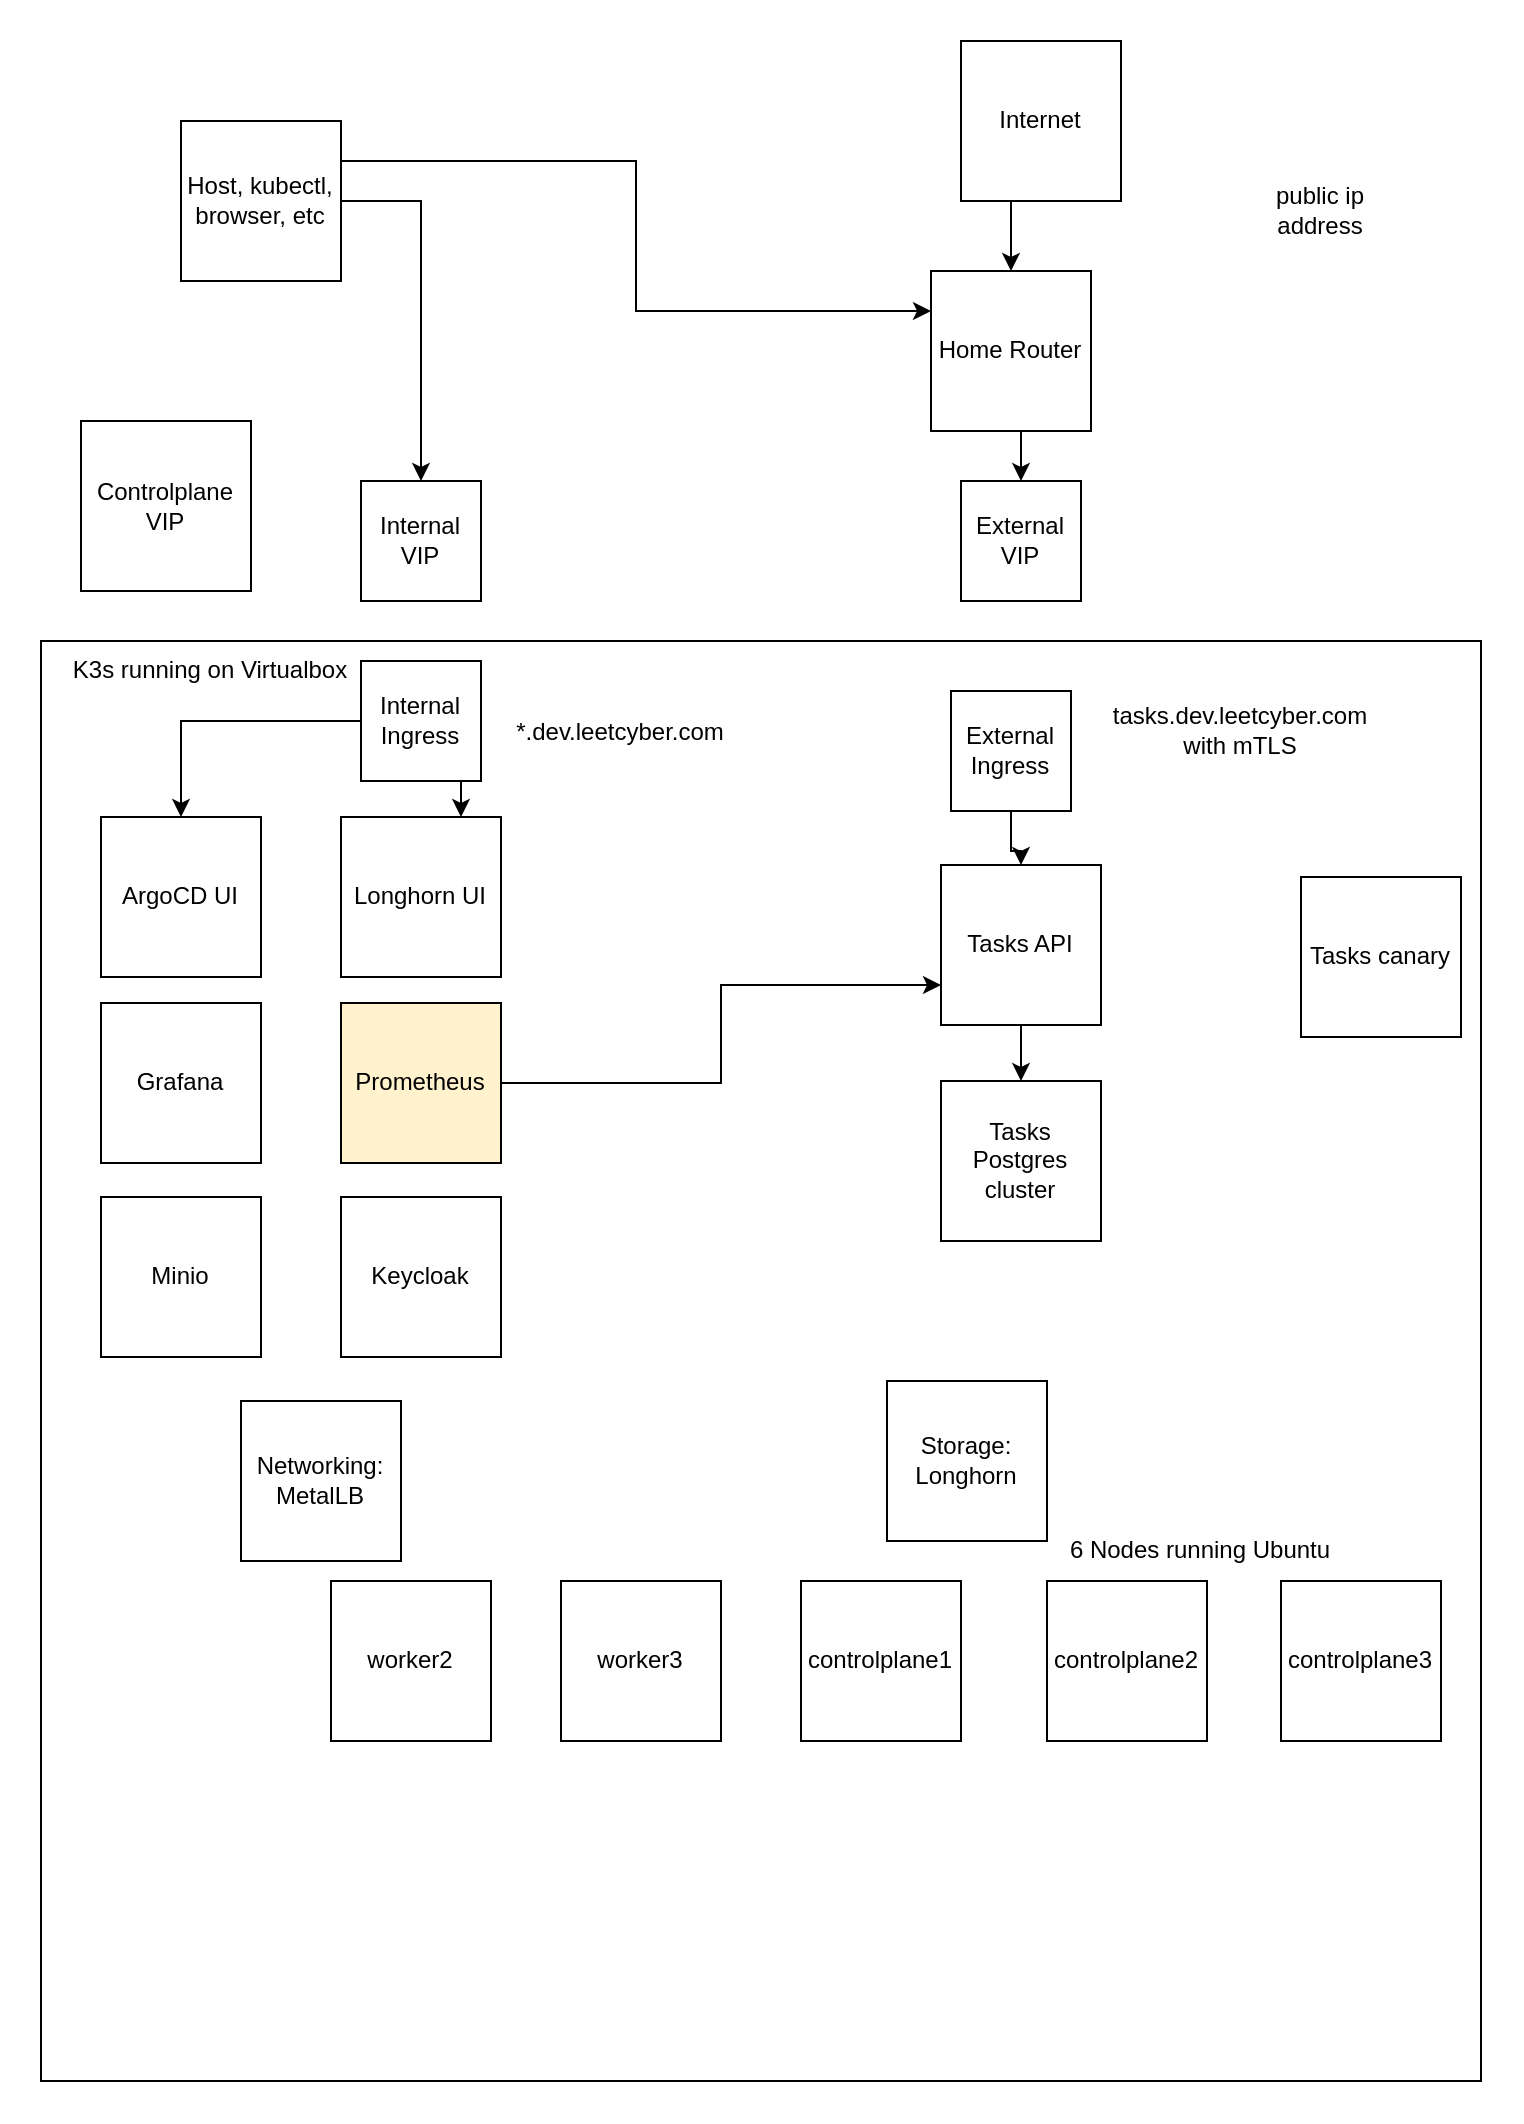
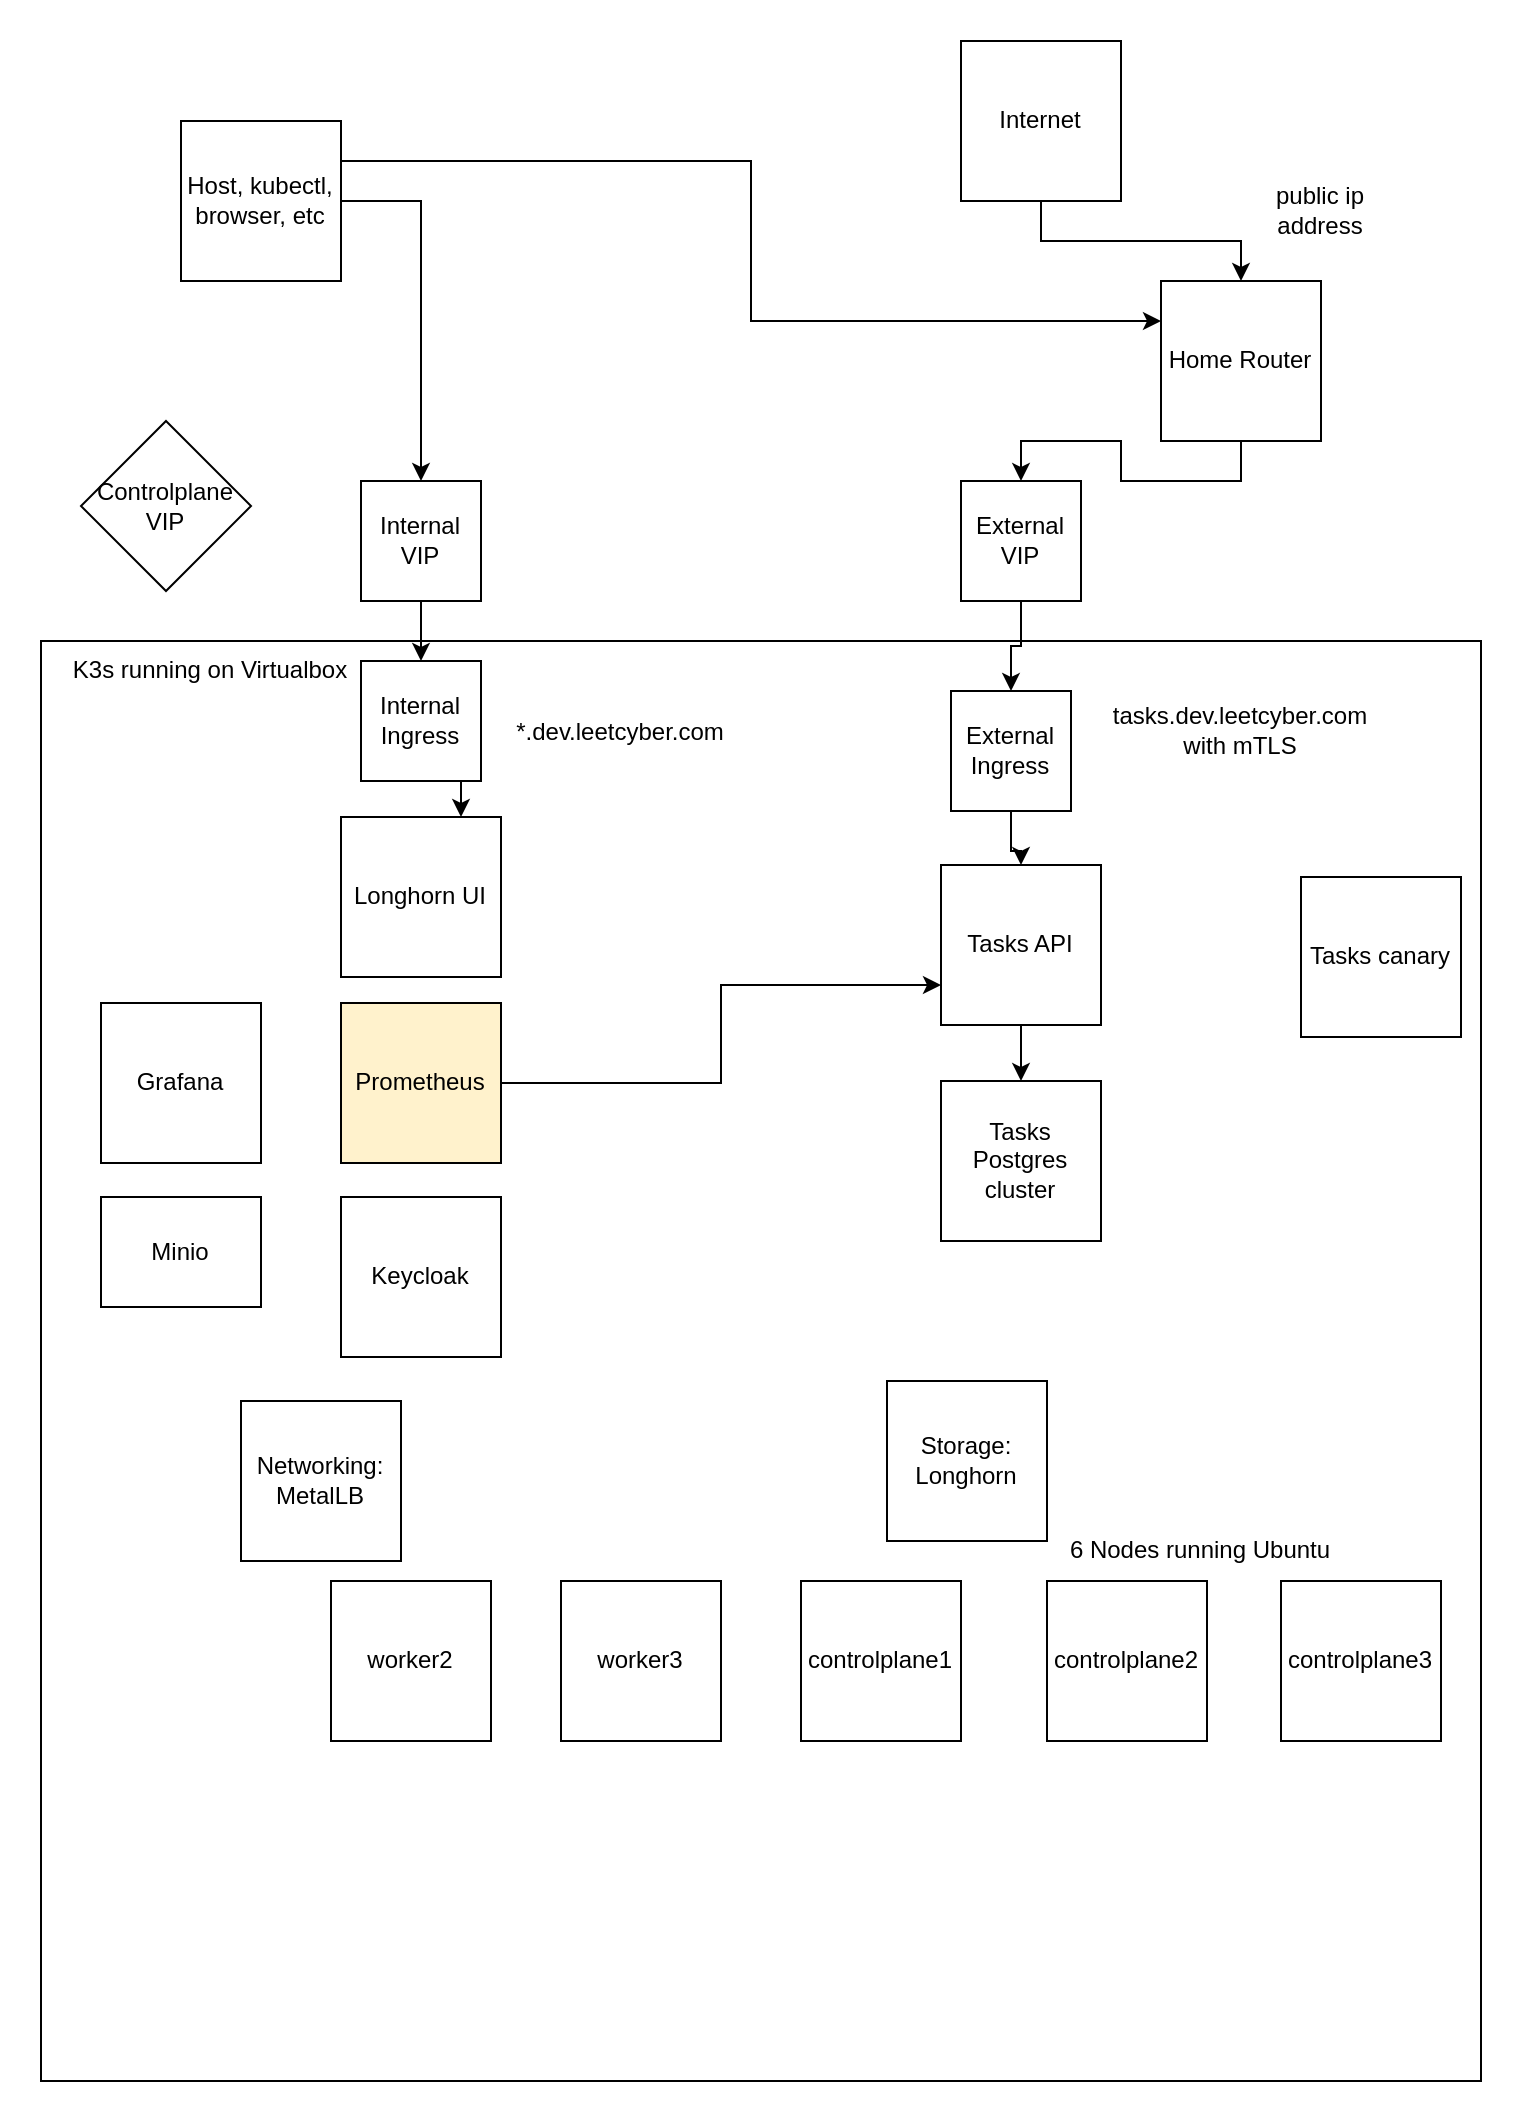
node "Home Router": moved (1011, 351) -> (1241, 361)
node "Controlplane VIP": shape rectangle -> diamond
edge "Internal VIP" -> "Internal Ingress": added
edge "External VIP" -> "External Ingress": added
edge "Internal Ingress" -> "ArgoCD UI": removed
node "ArgoCD UI": removed
node "Minio": size 160x160 -> 160x110
